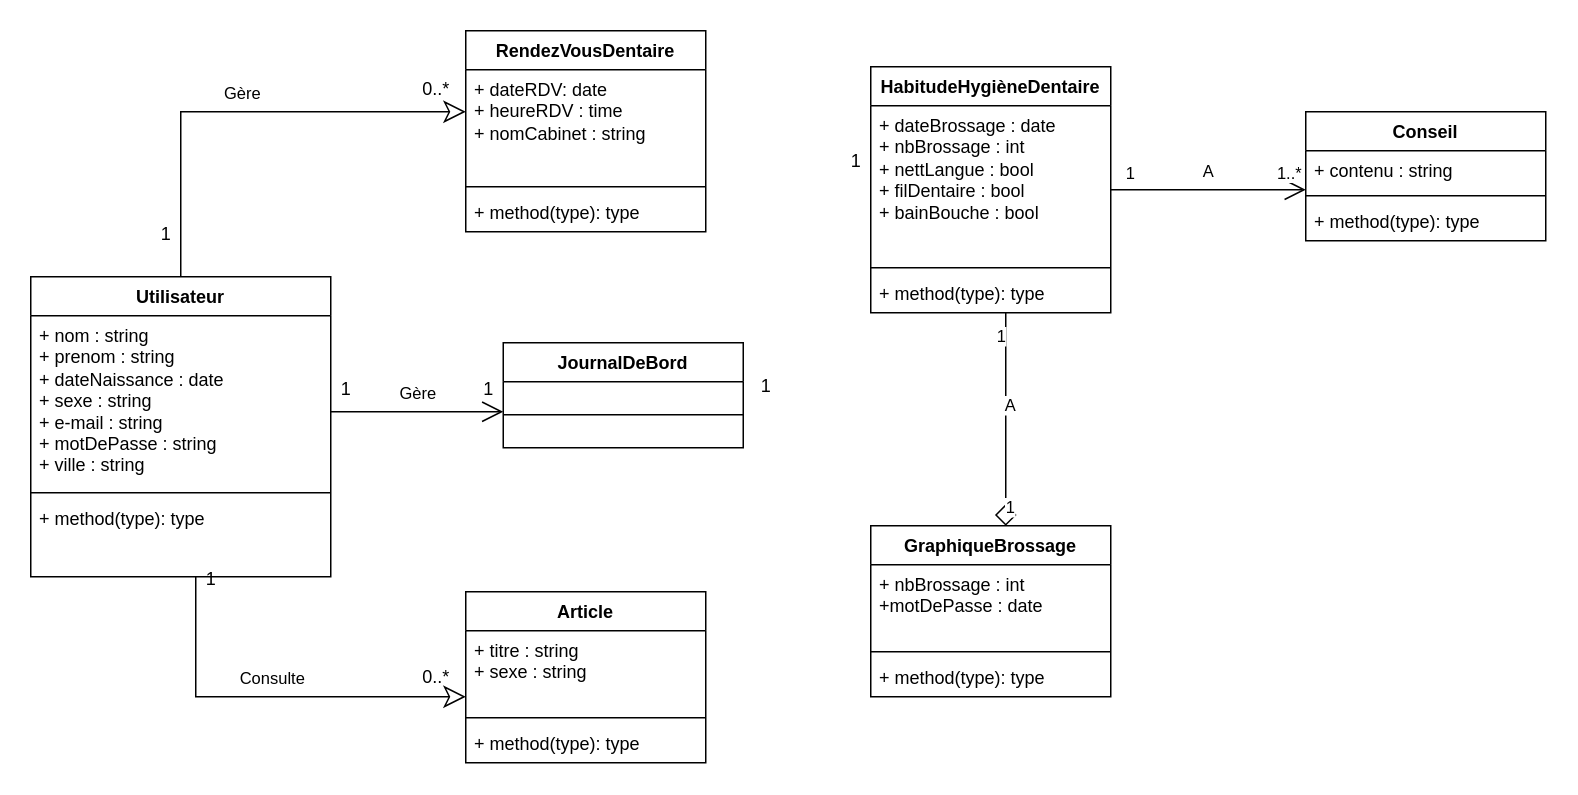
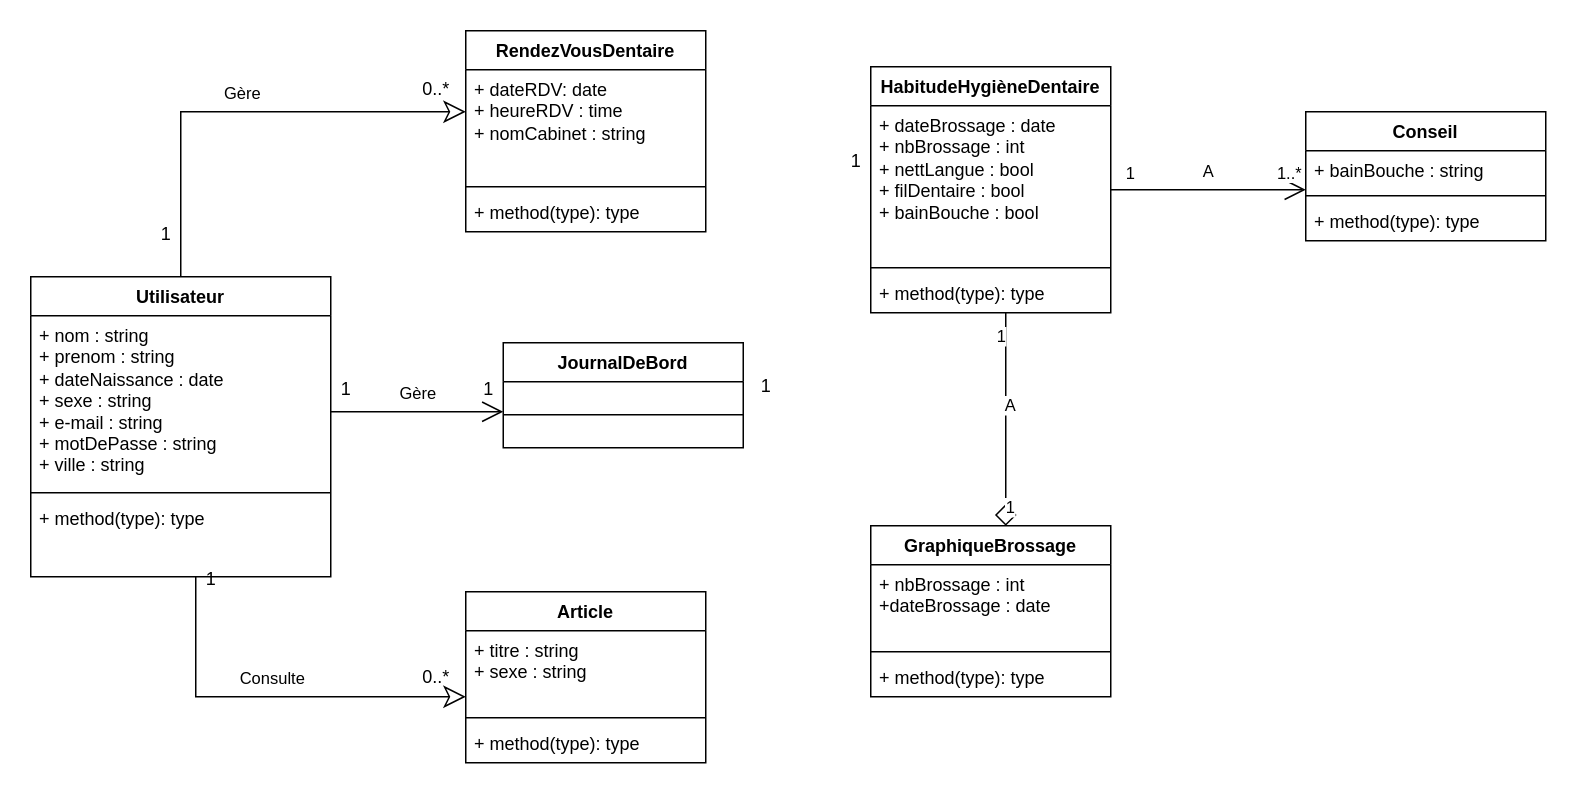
node "+ contenu : string": label "+ contenu : string" -> "+ bainBouche : string"
node "+ nbBrossage : int +motDePasse : date": label "+ nbBrossage : int +motDePasse : date" -> "+ nbBrossage : int +dateBrossage : date"
